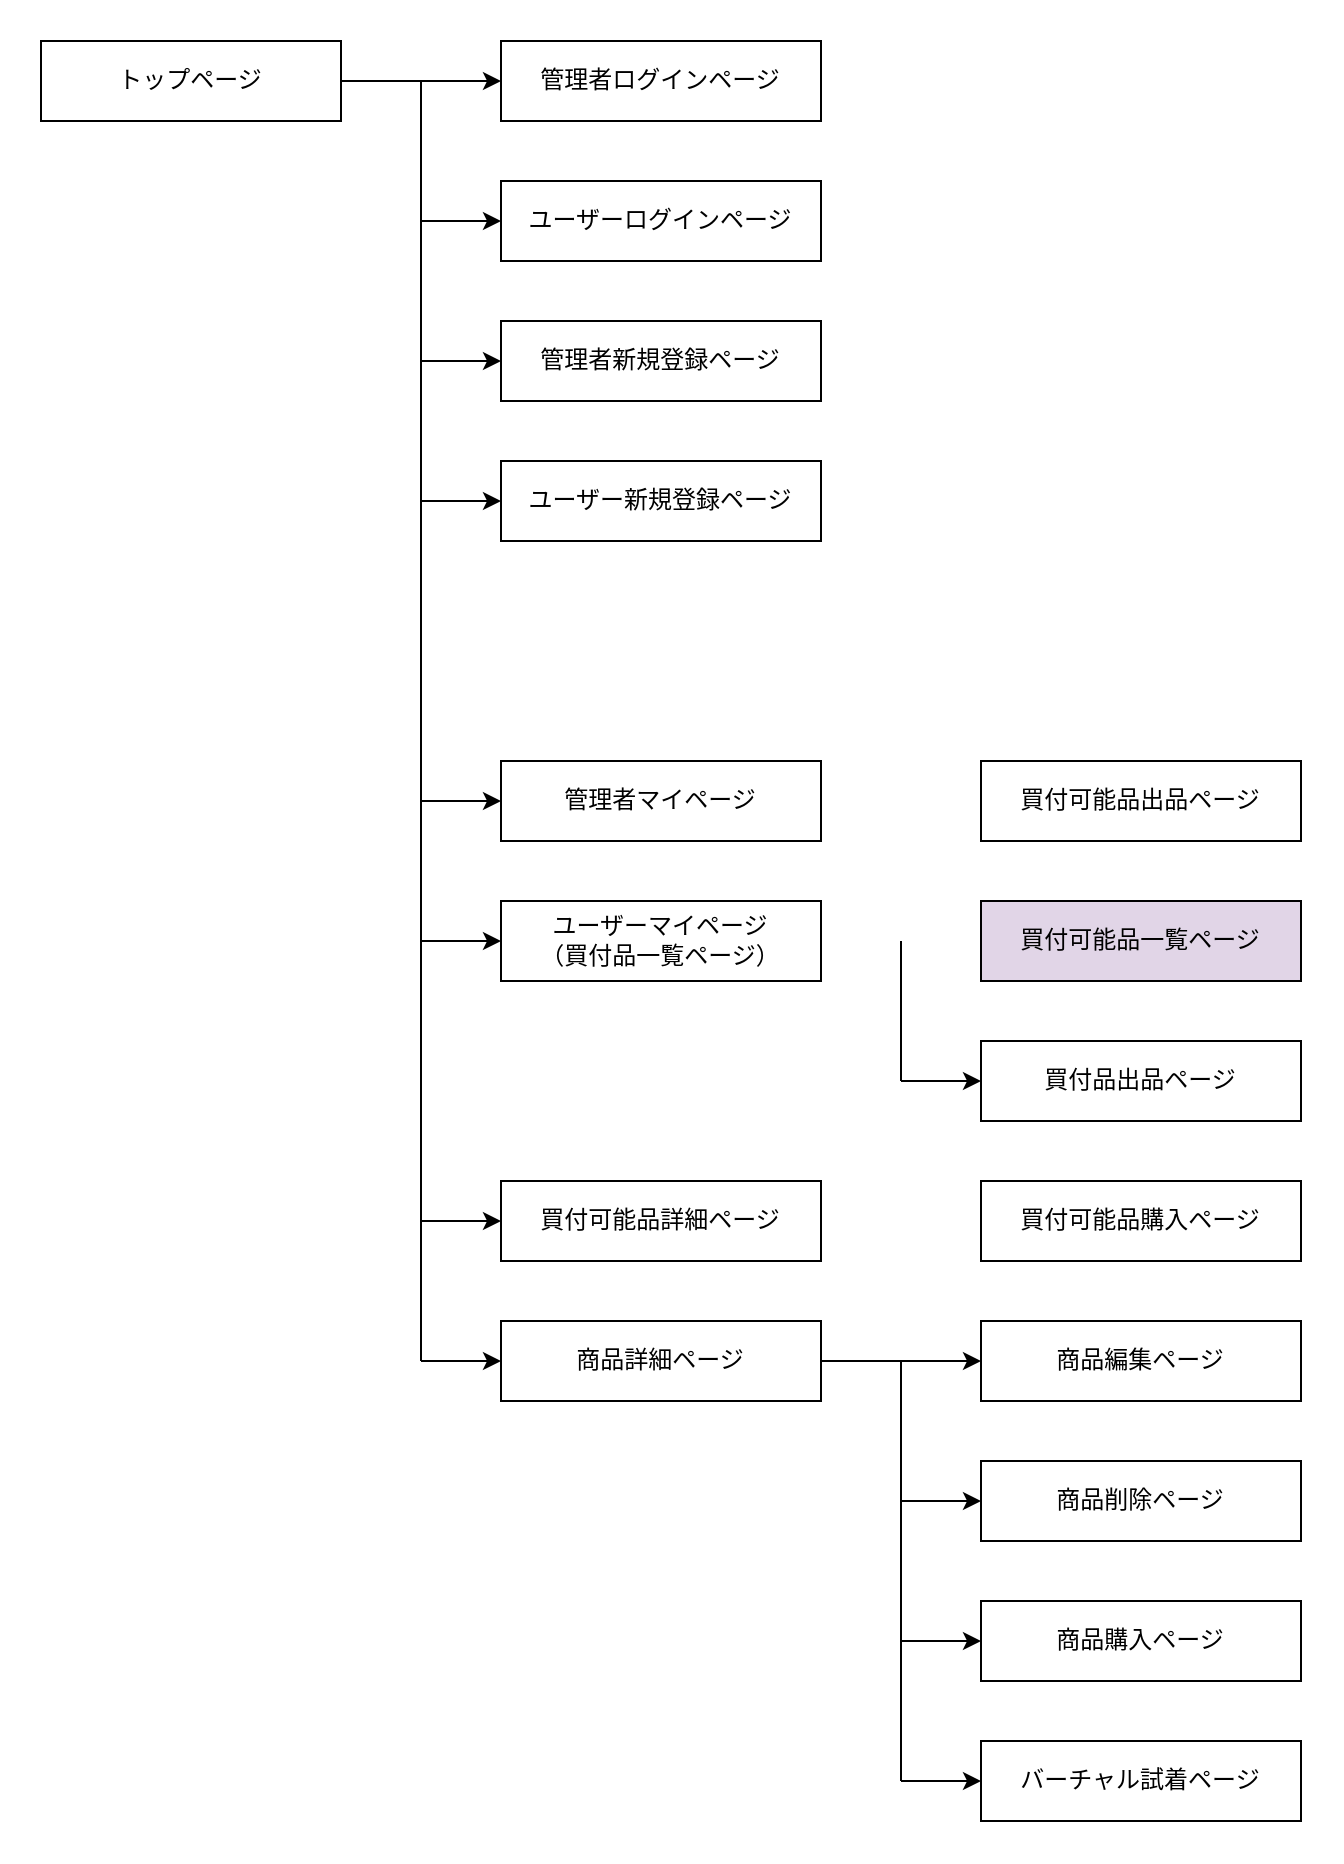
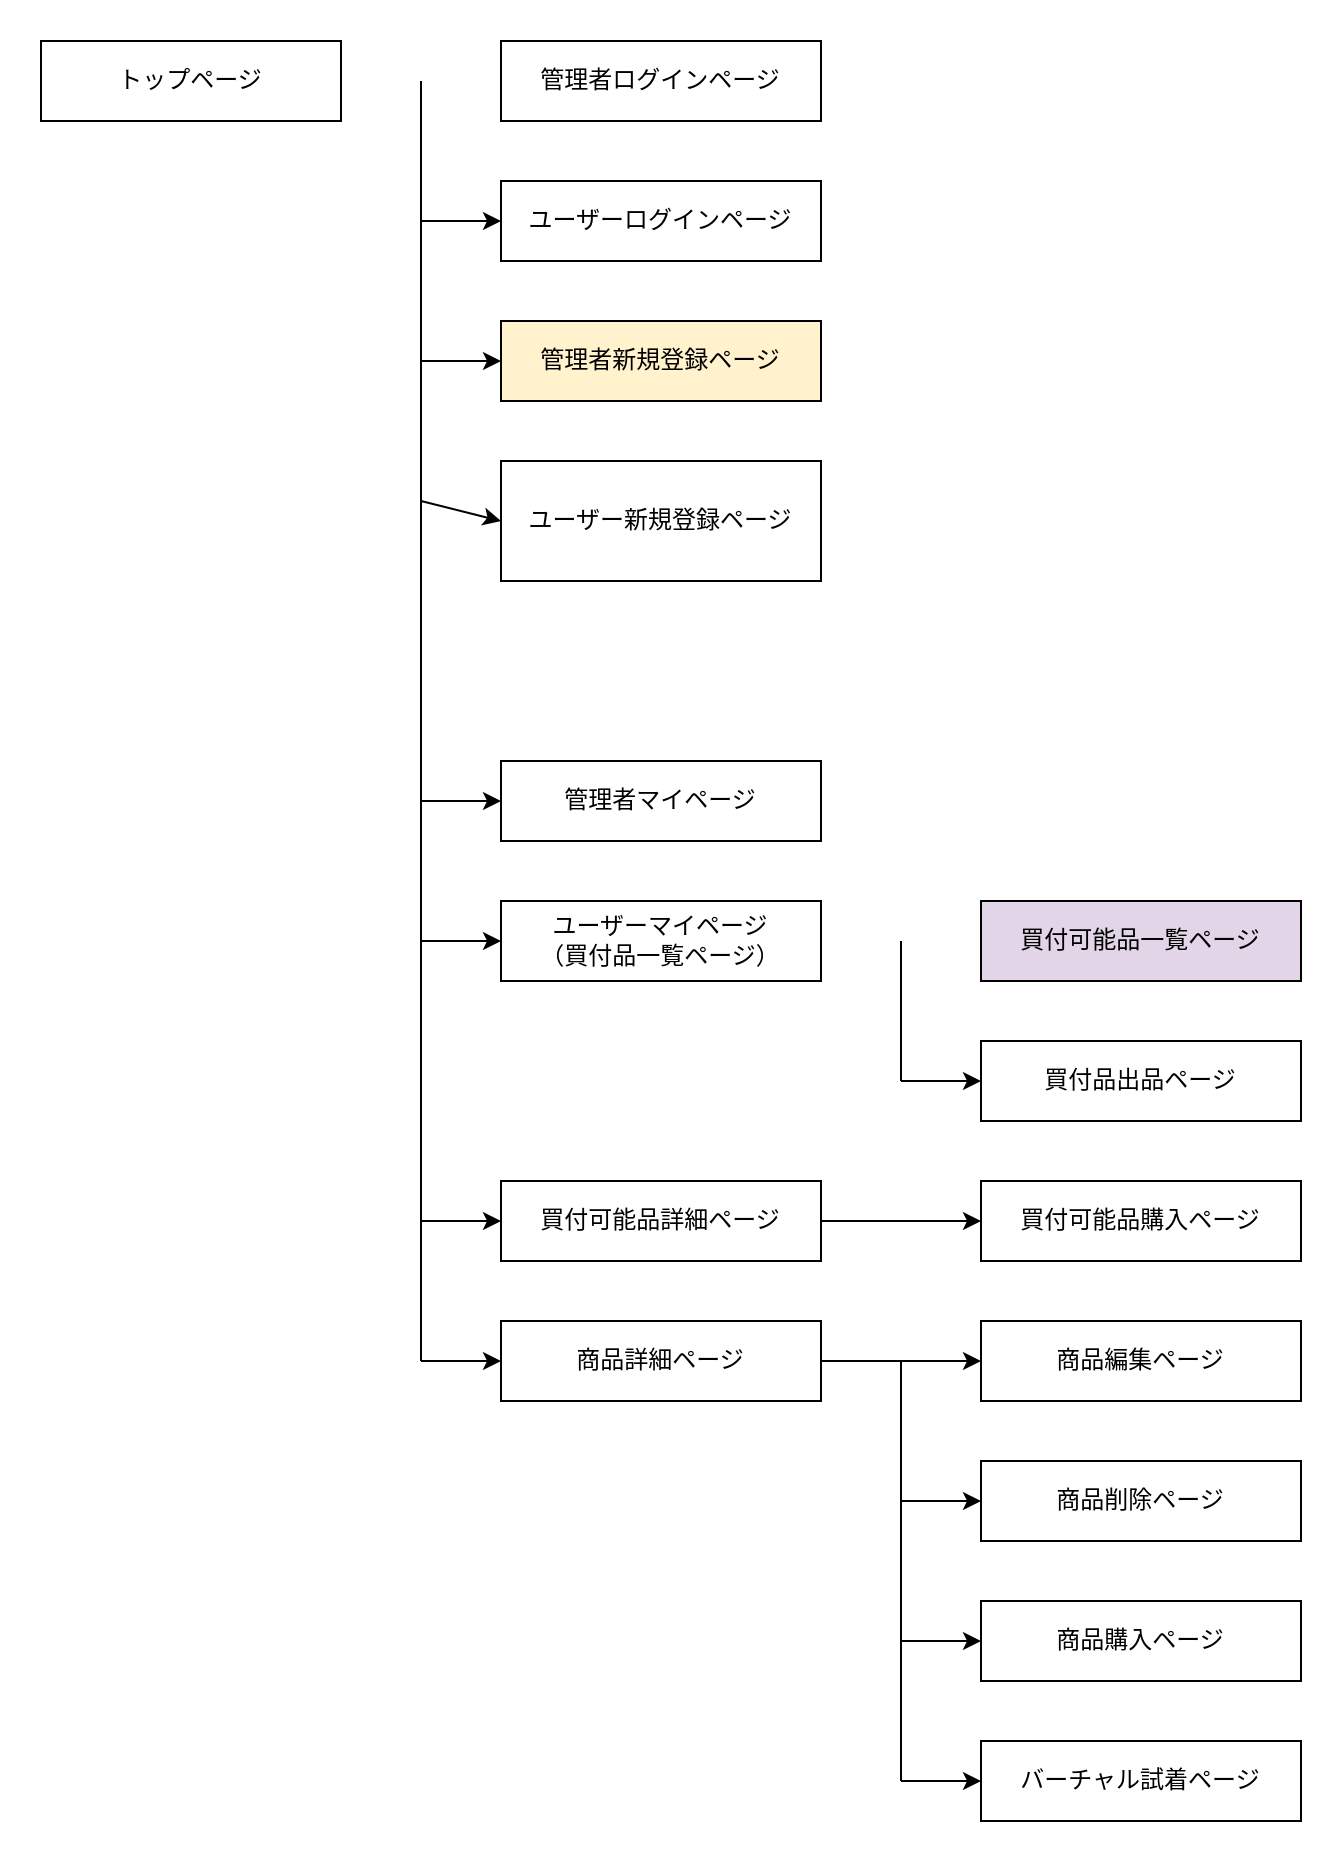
edge "トップページ" -> "管理者ログインページ": removed
node "管理者新規登録ページ": fillcolor #ffffff -> #fff2cc
node "ユーザー新規登録ページ": size 320x80 -> 320x120
node "買付可能品出品ページ": removed
edge "買付可能品詳細ページ" -> "買付可能品購入ページ": added
